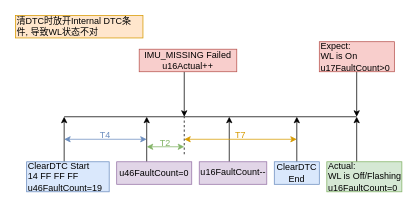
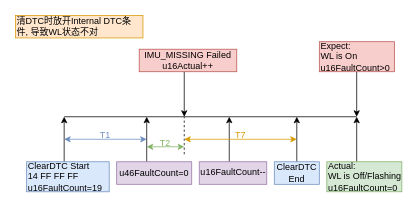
node "Expect: WL is On u17FaultCount>0": label "Expect: WL is On u17FaultCount>0" -> "Expect: WL is On u16FaultCount>0"
node "T4": label "T4" -> "T1"
node "ClearDTC Start 14 FF FF FF u46FaultCount=19": label "ClearDTC Start 14 FF FF FF u46FaultCount=19" -> "ClearDTC Start 14 FF FF FF u16FaultCount=19"
